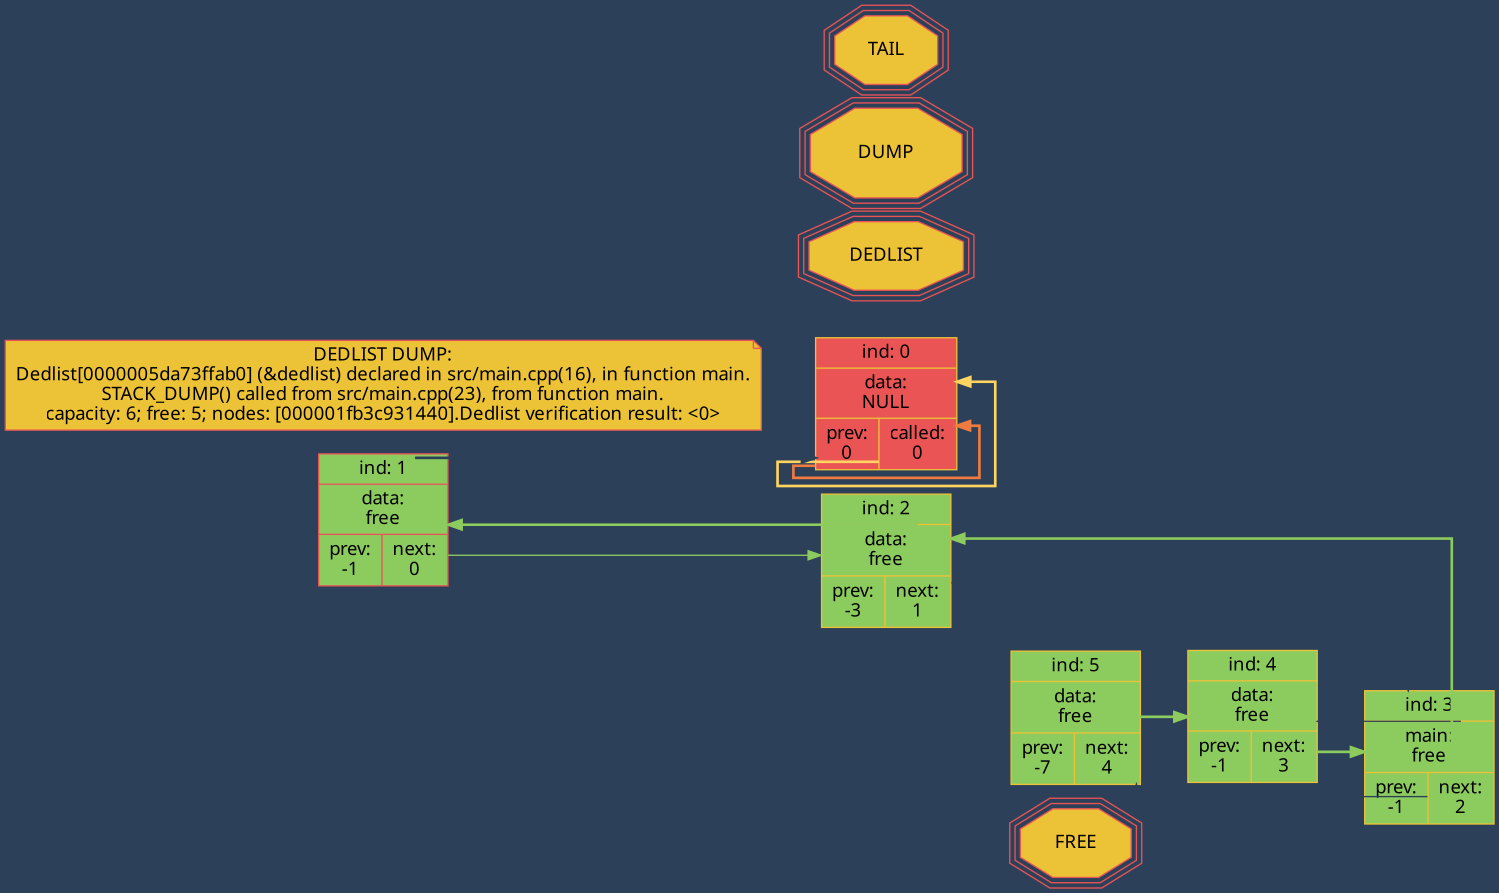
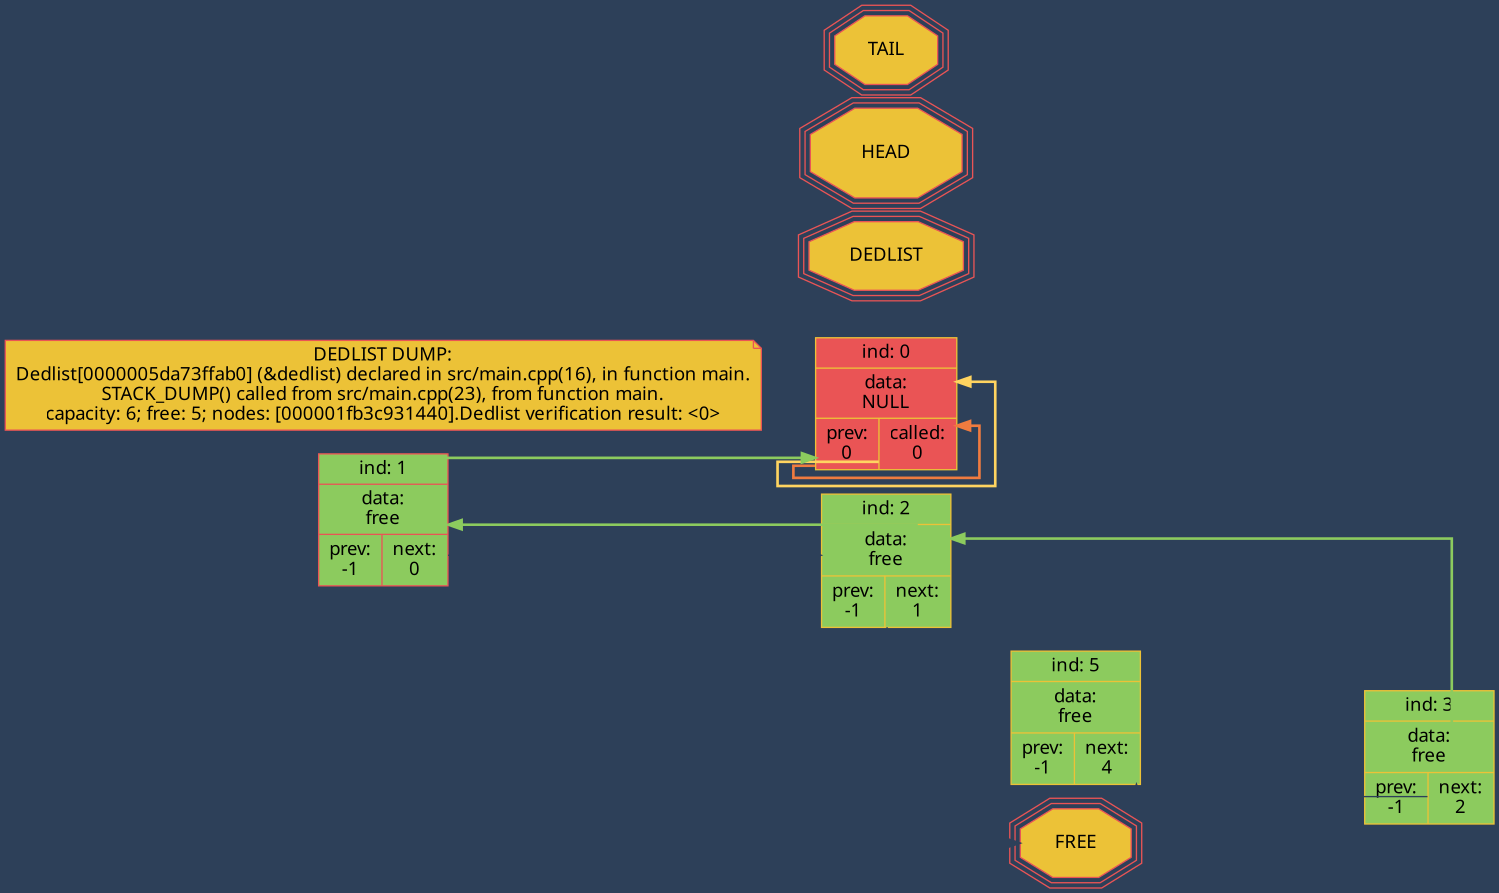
node "DUMP": label "DUMP" -> "HEAD"
edge "ind: 1" -> "ind: 0": color #2d4059 -> #8ccb5e
edge "ind: 1" -> "ind: 2": color #8ccb5e -> #2d4059
edge "ind: 2" -> "ind: 3": now "ind: 2" -> "FREE"
node "ind: 2": text "-3" -> "-1"
node "ind: 4": removed
node "ind: 3": text "main:" -> "data:"
node "ind: 5": text "-7" -> "-1"
